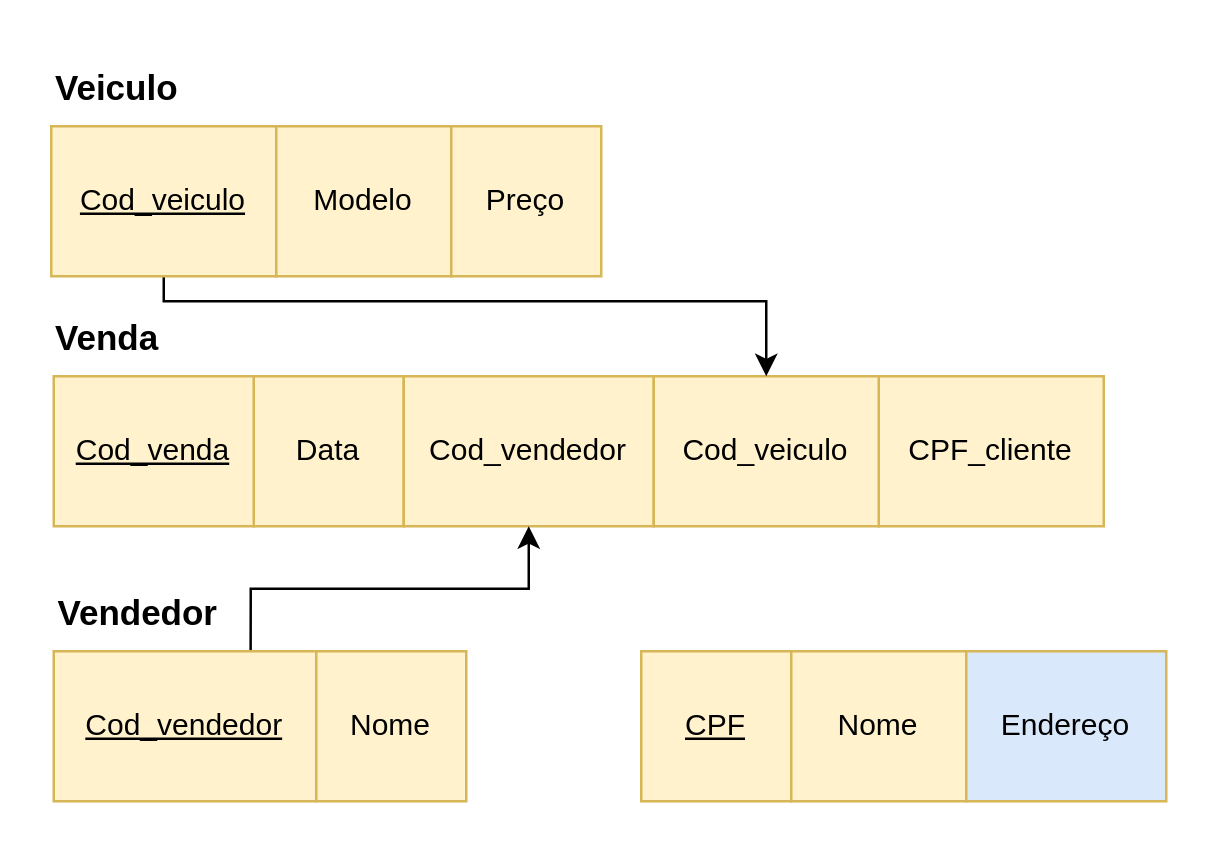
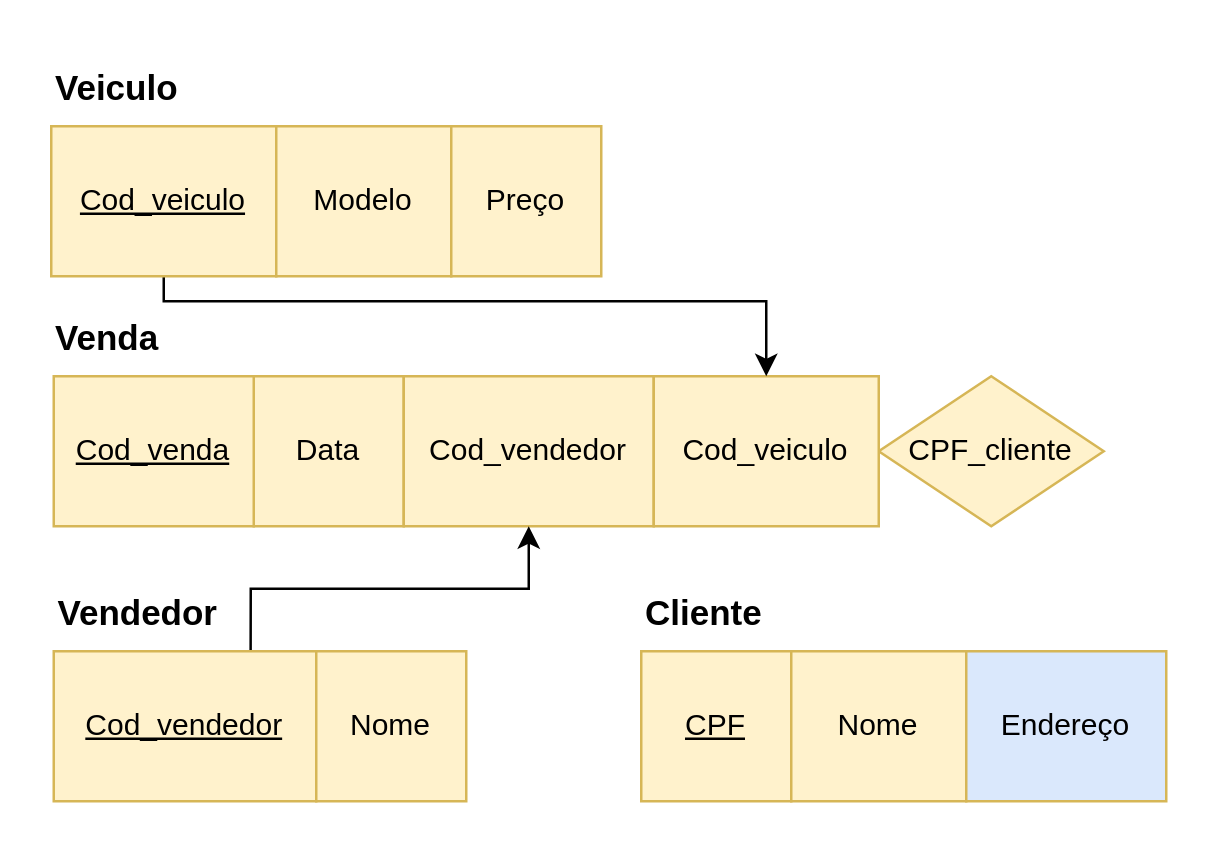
node "CPF_cliente": shape rectangle -> diamond
node "Cliente": added
